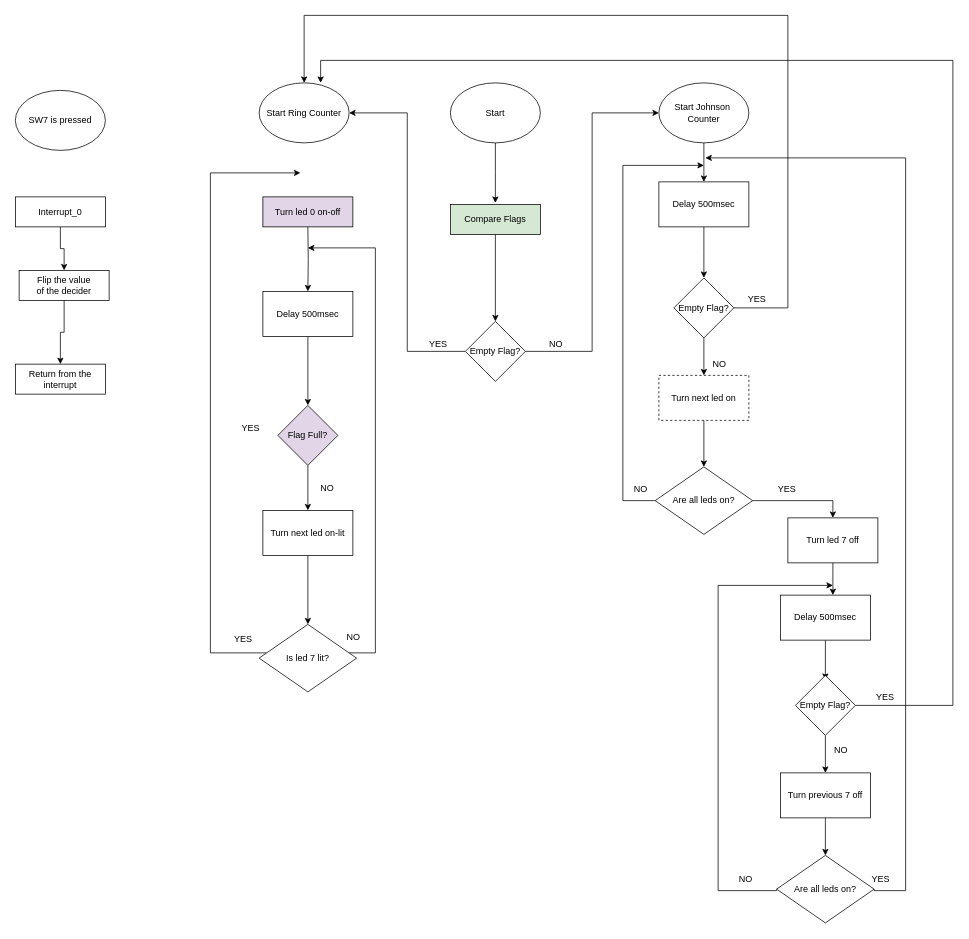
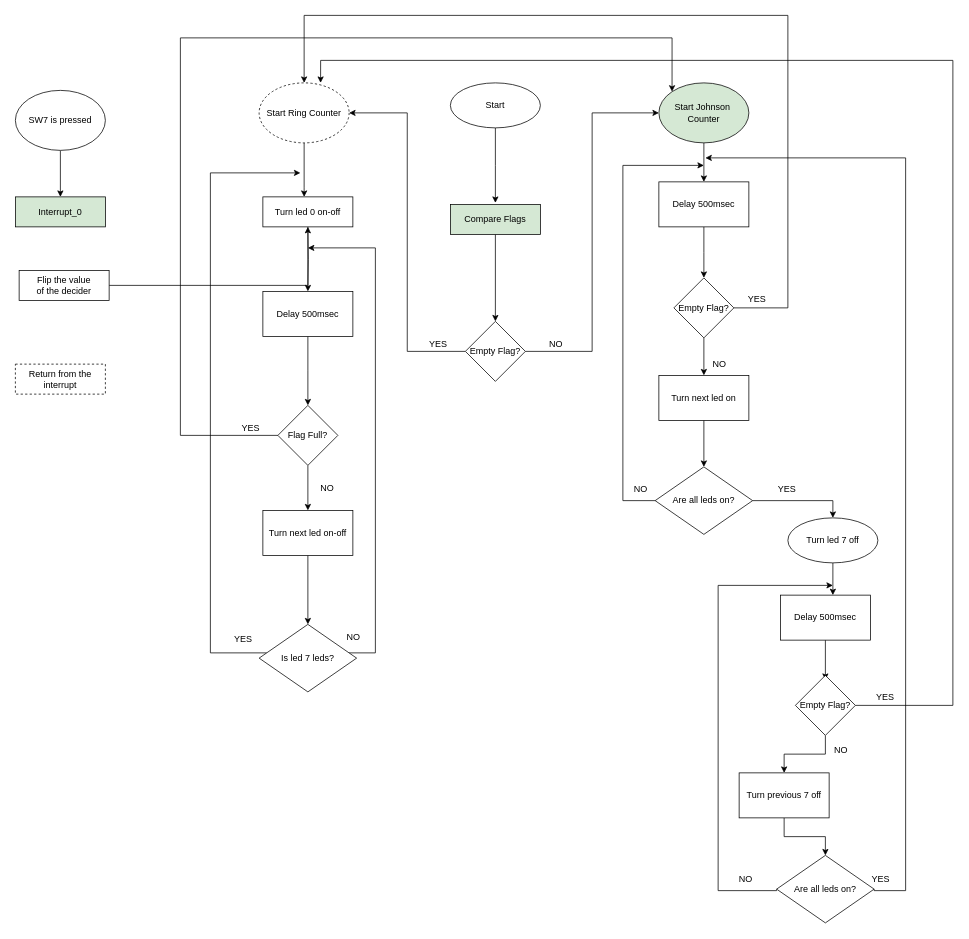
node "Start Ring Counter": style solid -> dashed
node "Start": size 90x60 -> 90x45
node "Start Johnson Counter": fillcolor #ffffff -> #d5e8d4
edge "SW7 is pressed" -> "Interrupt_0": added
edge "Start Ring Counter" -> "Turn led 0 on-off": added
node "Interrupt_0": fillcolor #ffffff -> #d5e8d4
node "Turn led 0 on-off": fillcolor #e1d5e7 -> #ffffff
edge "Interrupt_0" -> "Flip the value of the decider": removed
edge "Flag Full?" -> "Start Johnson Counter": added
edge "Flip the value of the decider" -> "Return from the interrupt": now "Flip the value of the decider" -> "Turn led 0 on-off"
node "Return from the interrupt": style solid -> dashed
node "Turn next led on": style dashed -> solid
node "Flag Full?": fillcolor #e1d5e7 -> #ffffff
node "Turn next led on-lit": label "Turn next led on-lit" -> "Turn next led on-off"
node "Turn led 7 off": shape rectangle -> ellipse
node "Is led 7 lit?": label "Is led 7 lit?" -> "Is led 7 leds?"
node "Turn previous 7 off": moved (825, 795) -> (784, 795)
